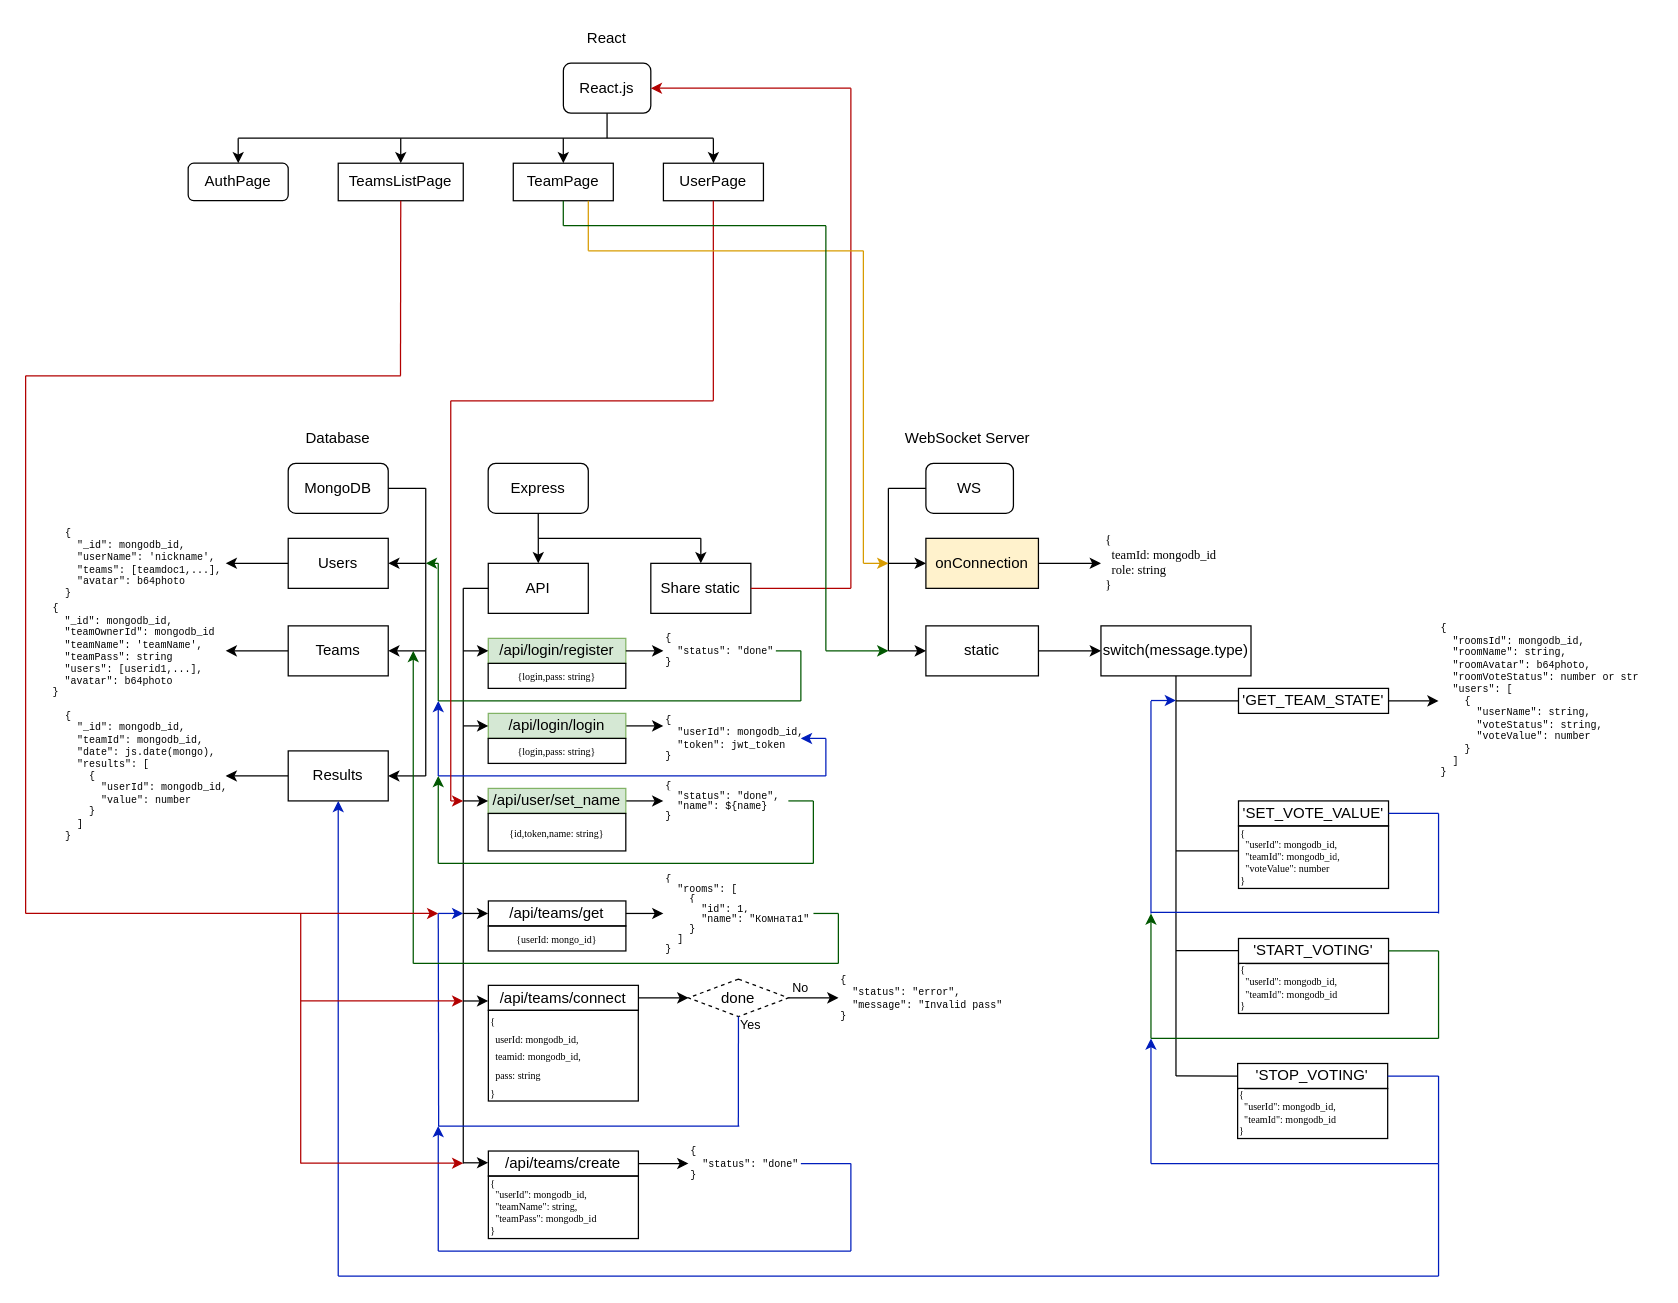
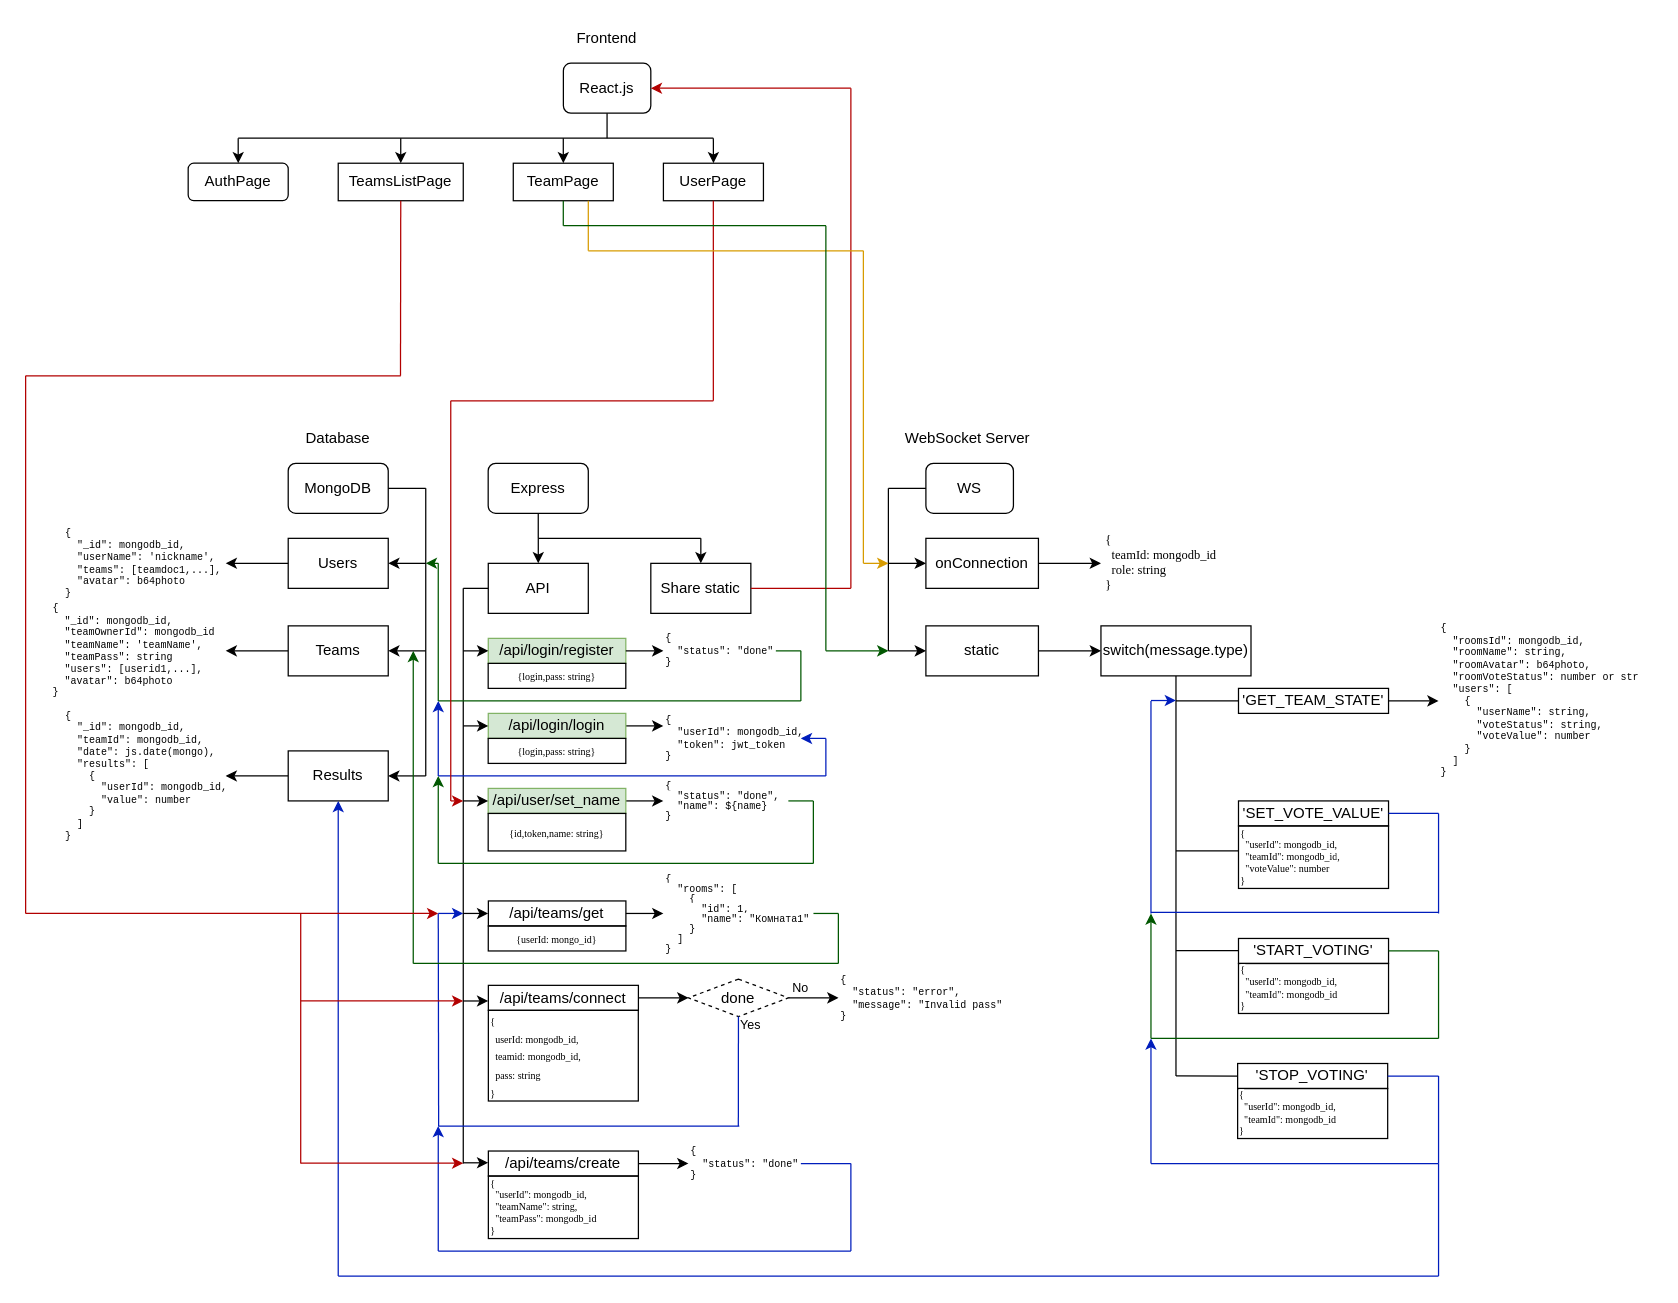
node "React": label "React" -> "Frontend"
node "onConnection": fillcolor #fff2cc -> #ffffff
